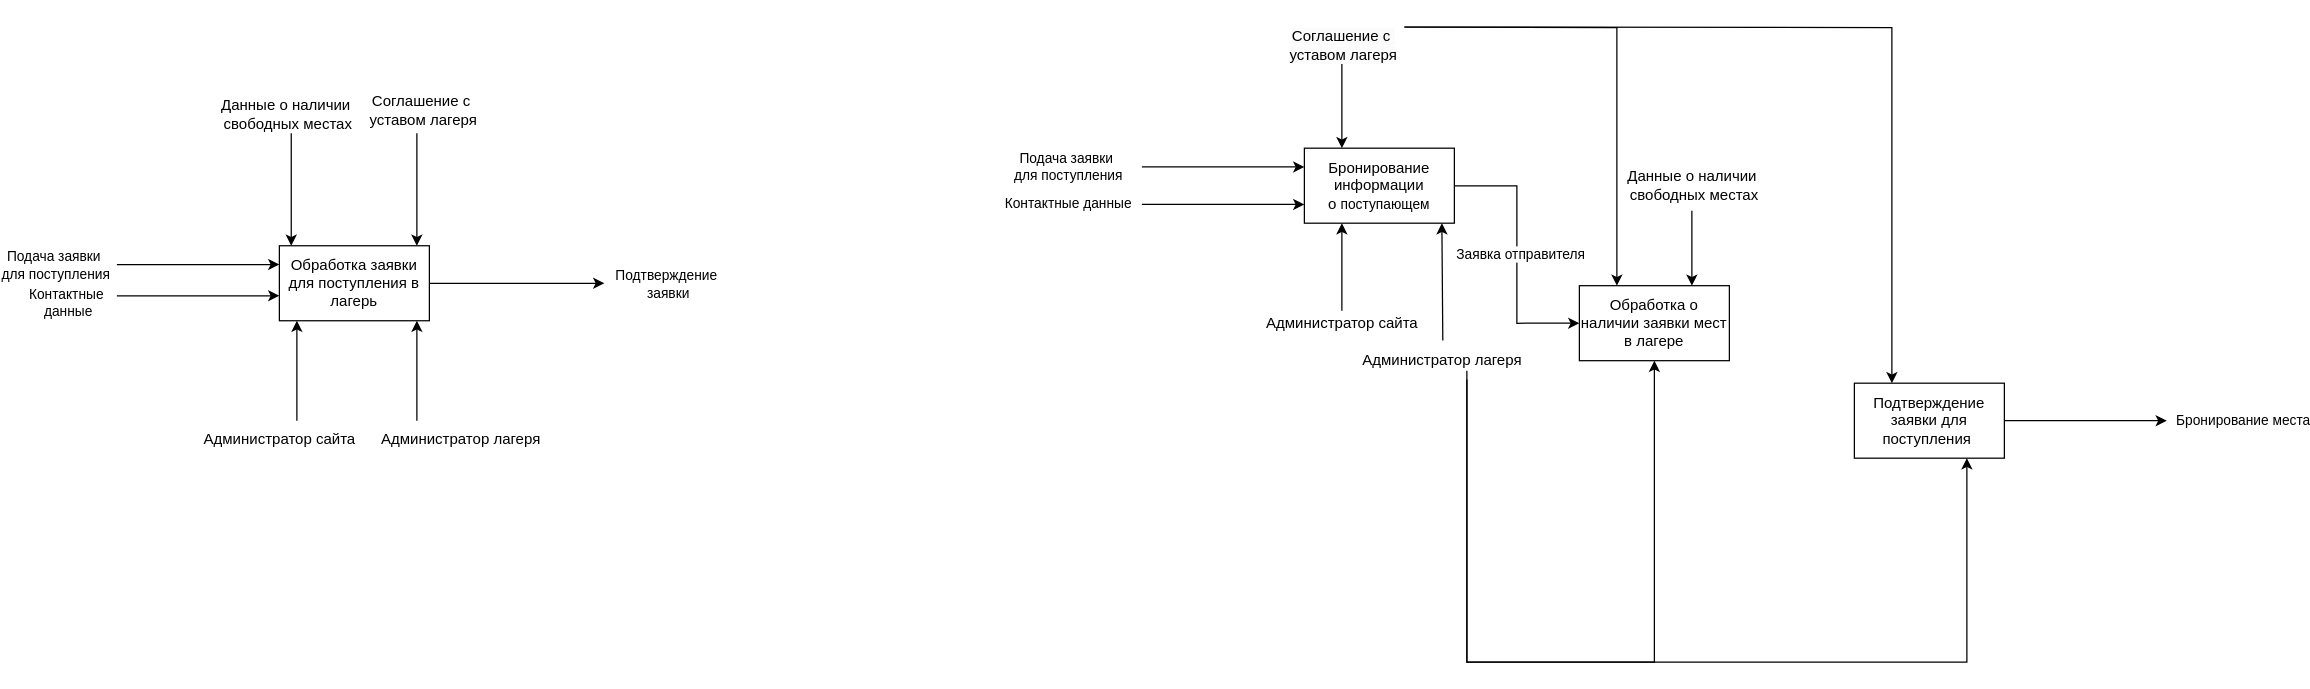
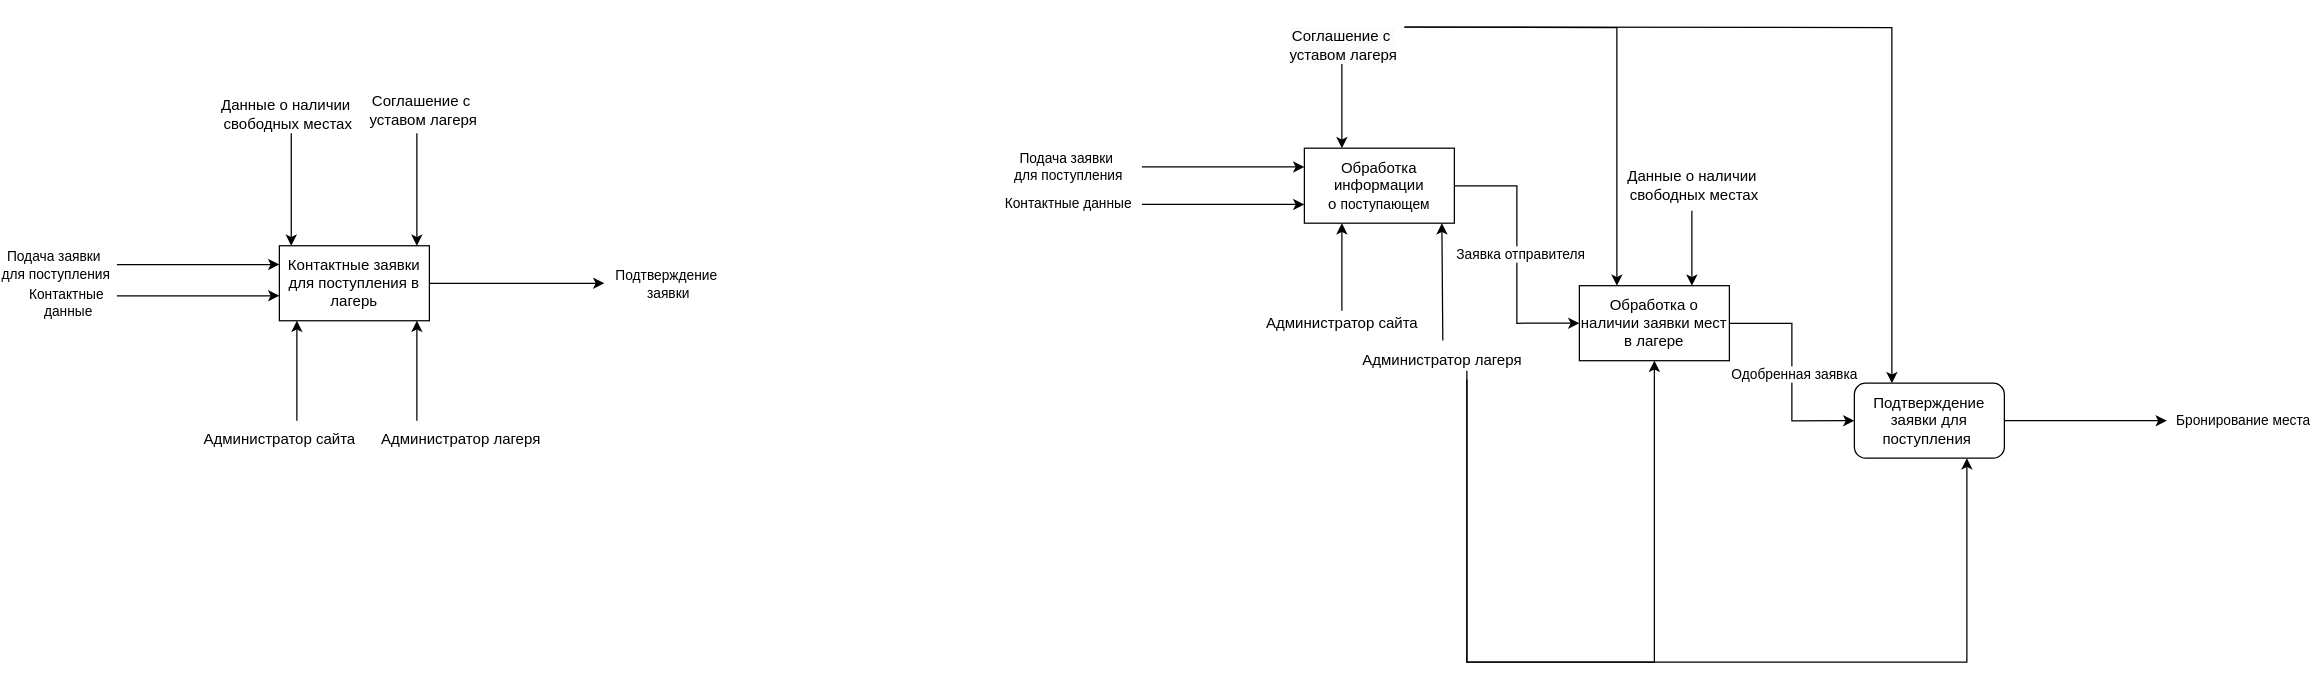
node "Бронирование информации о поступающем": label "Бронирование информации о поступающем" -> "Обработка информации о поступающем"
node "Обработка заявки для поступления в лагерь": label "Обработка заявки для поступления в лагерь" -> "Контактные заявки для поступления в лагерь"
edge "Обработка о наличии заявки мест в лагере" -> "Подтверждение заявки для поступления": added, label "Одобренная заявка"
node "Подтверждение заявки для поступления": shape rectangle -> rounded rectangle
